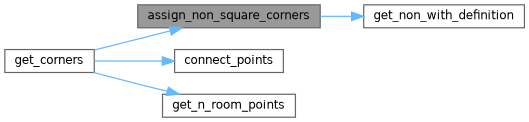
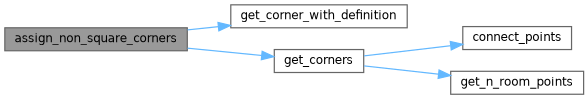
node "get_non_with_definition": label "get_non_with_definition" -> "get_corner_with_definition"
edge "get_corners" -> "assign_non_square_corners": reversed
